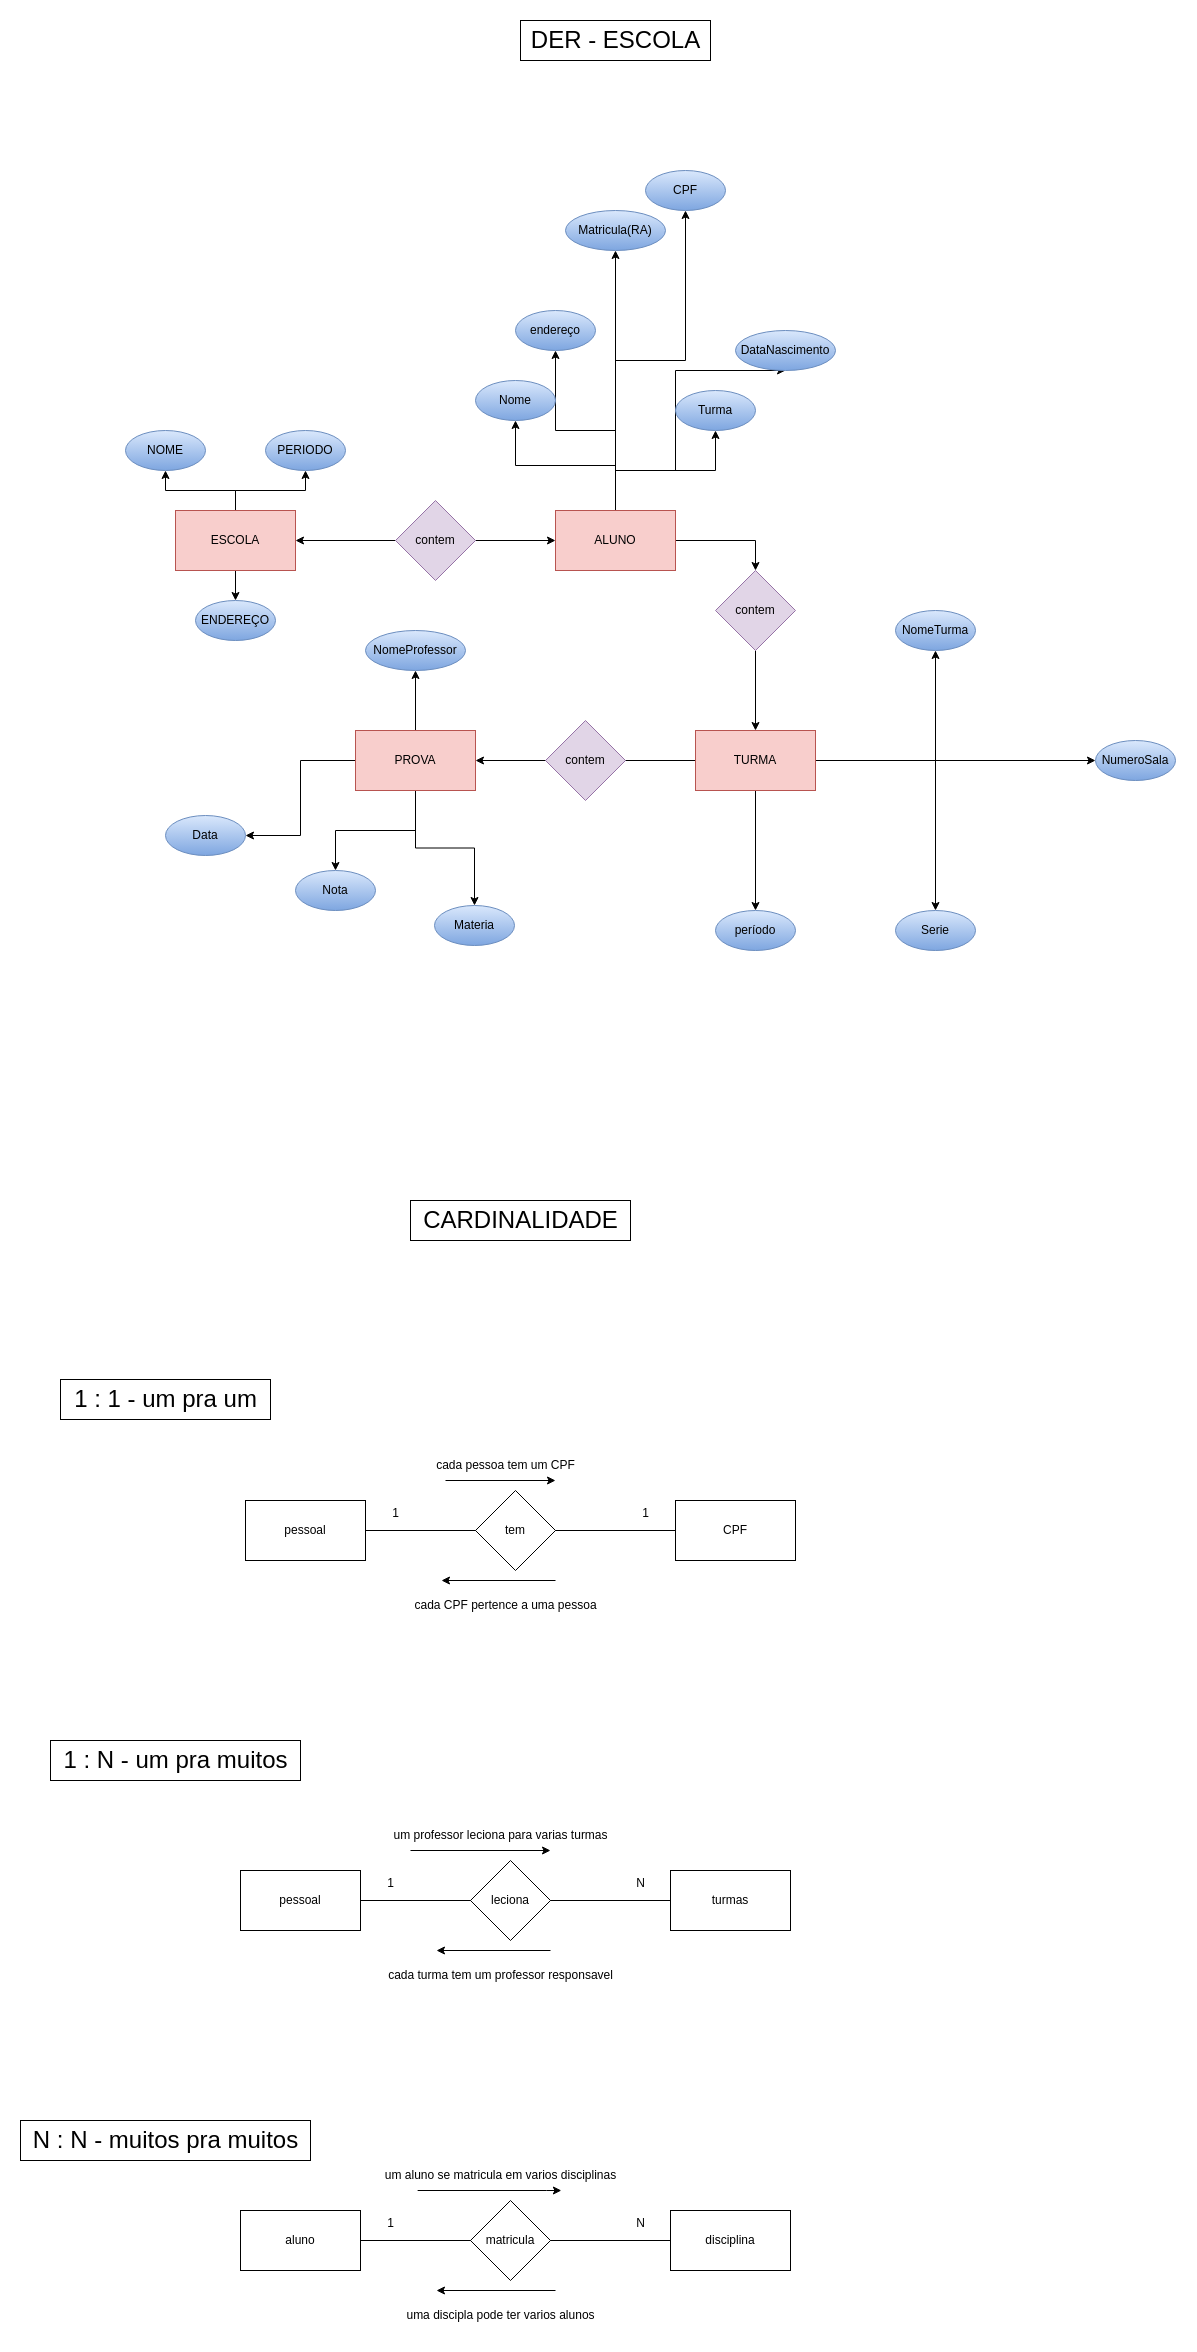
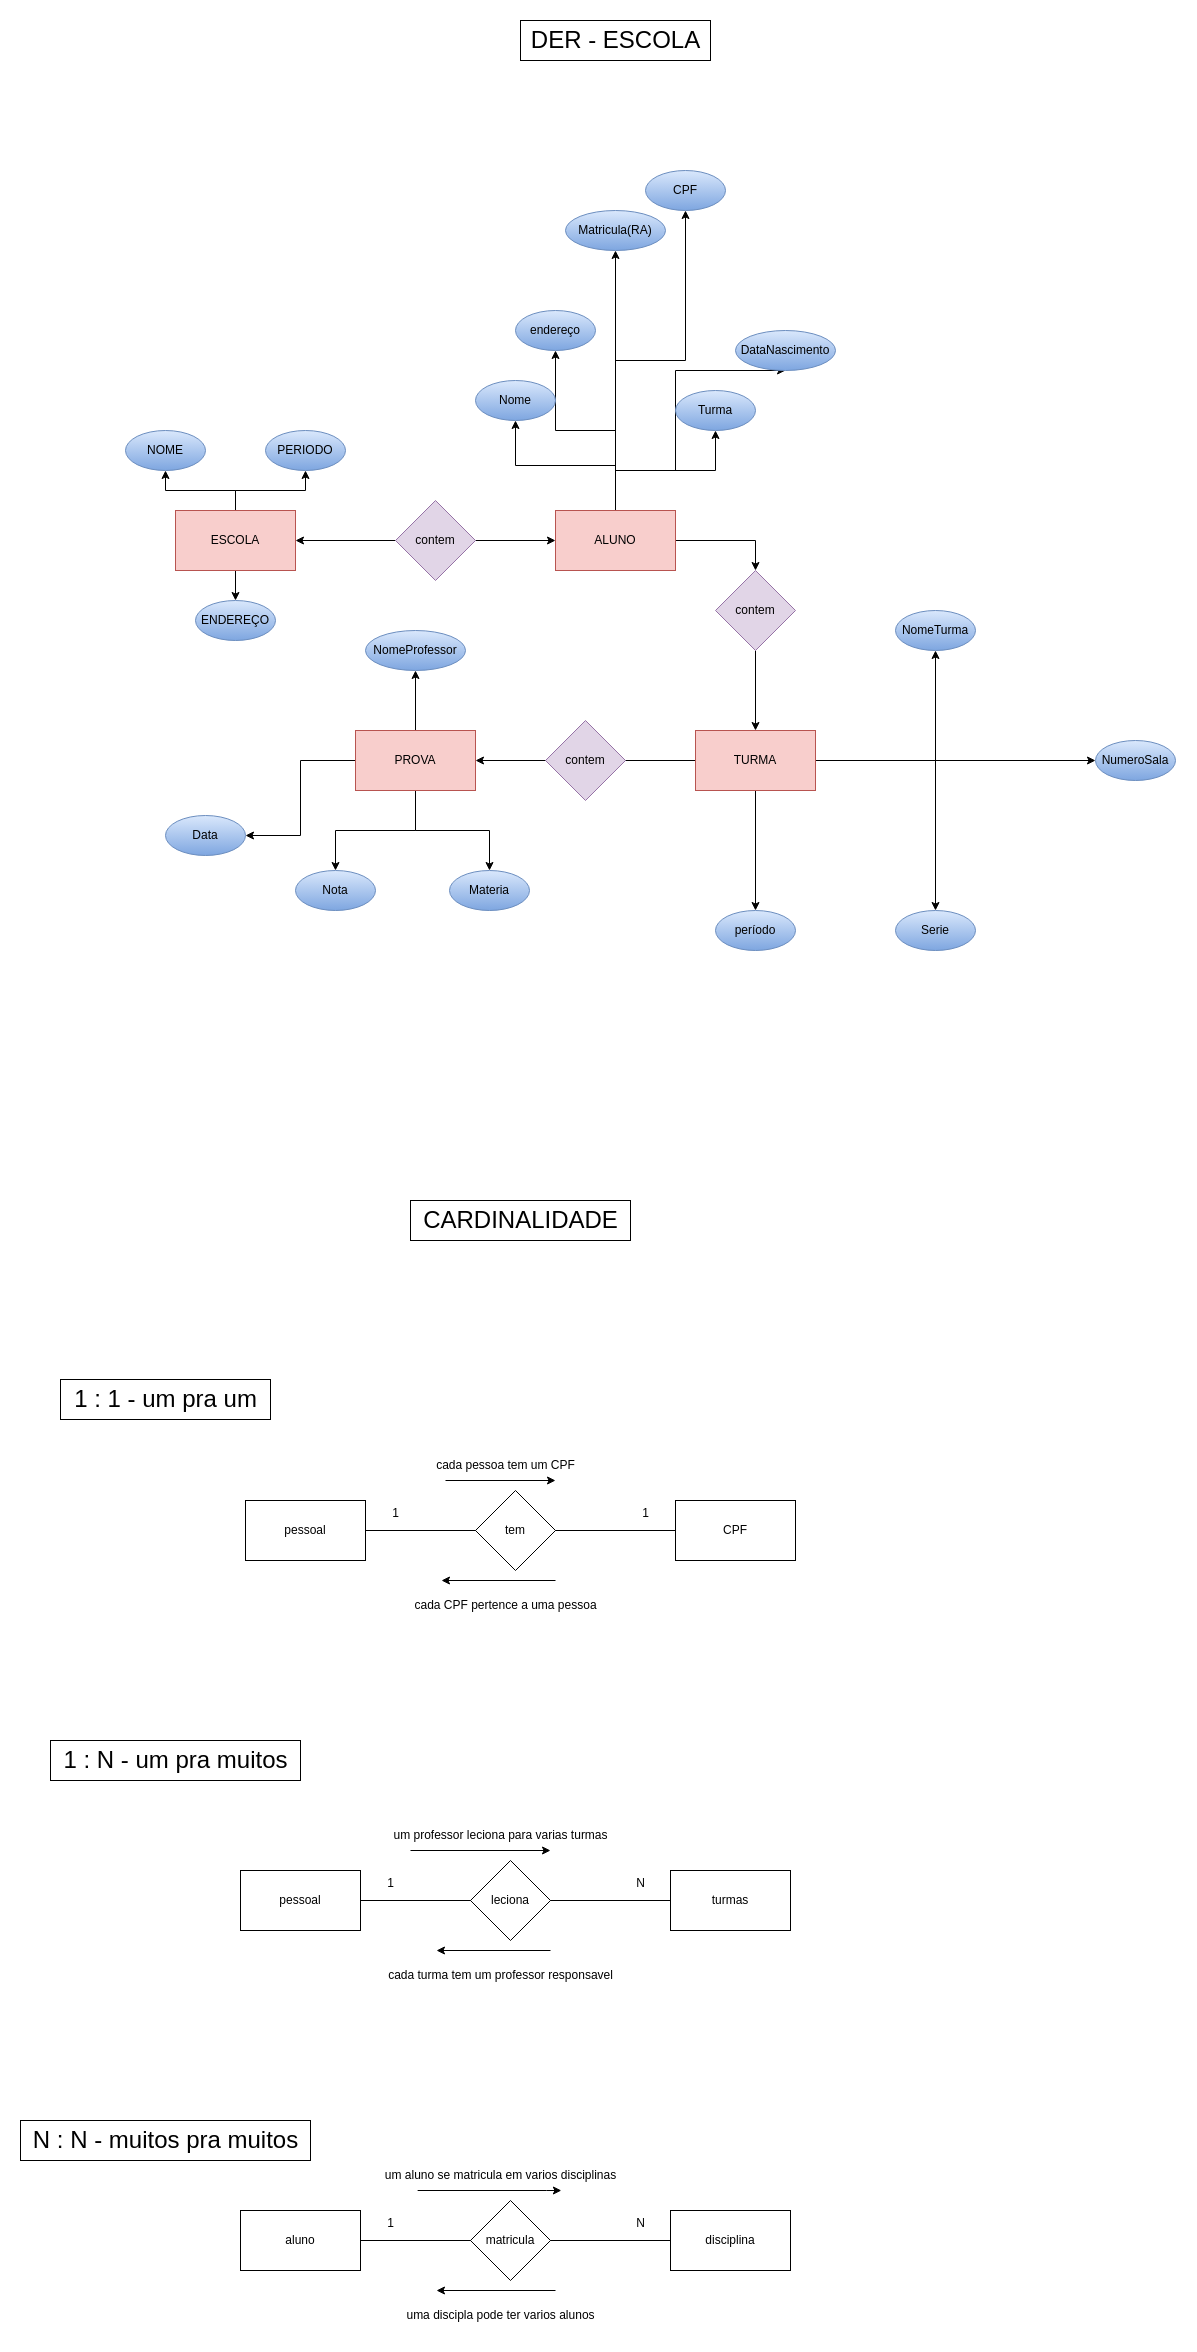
node "Materia": moved (475, 926) -> (490, 891)
